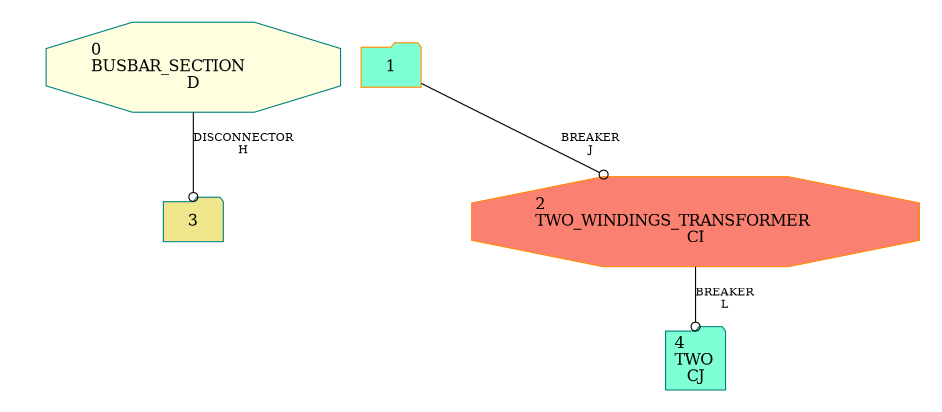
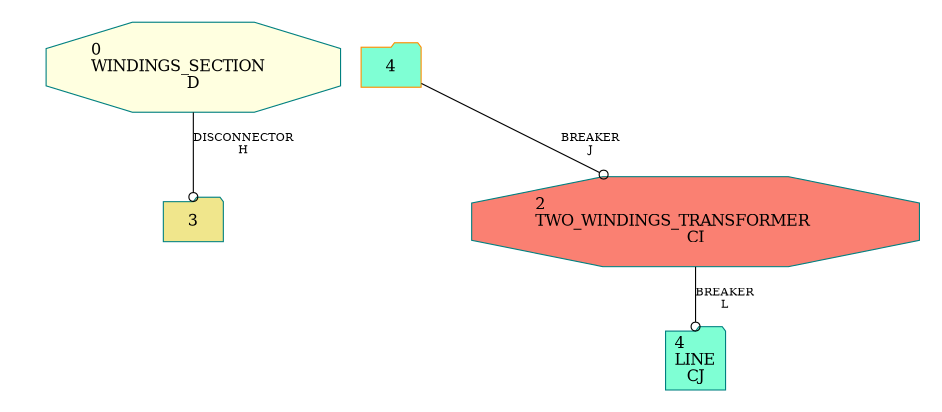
node "0 BUSBAR_SECTION D": label "0 BUSBAR_SECTION D" -> "0 WINDINGS_SECTION D"
node "1": label "1" -> "4"
node "2 TWO_WINDINGS_TRANSFORMER CI": color darkorange -> teal
node "4 TWO CJ": label "4 TWO CJ" -> "4 LINE CJ"
